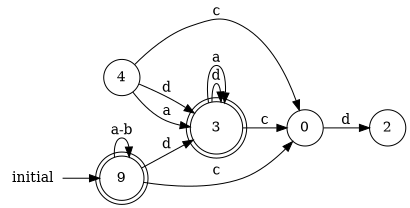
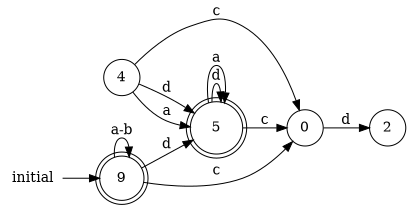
node "3": label "3" -> "5"
